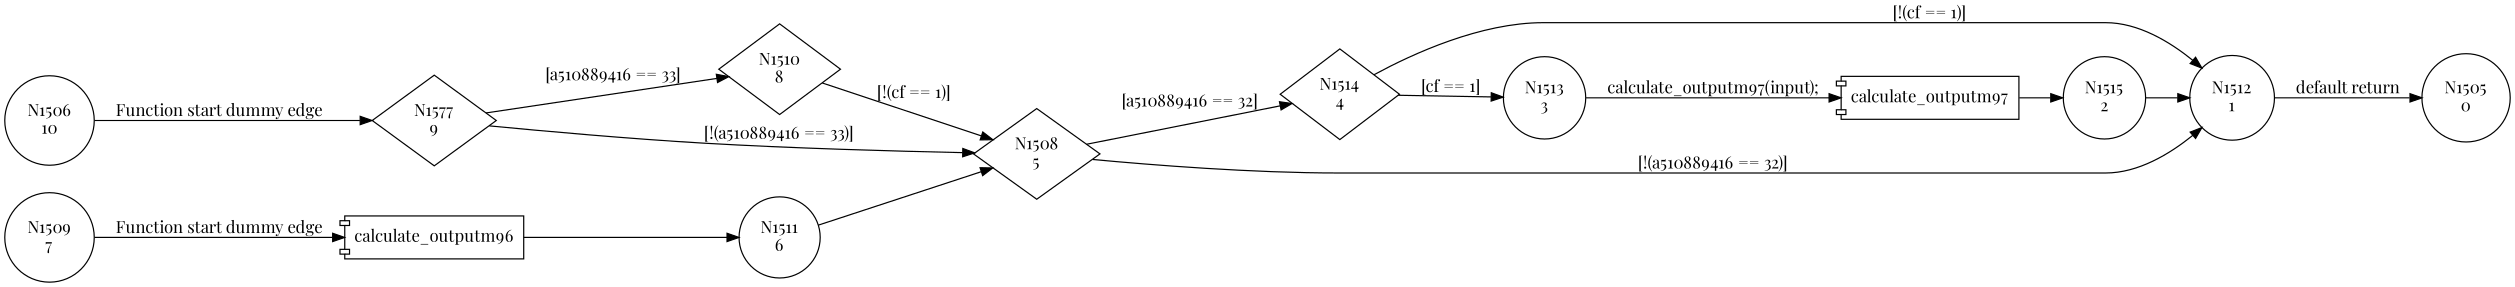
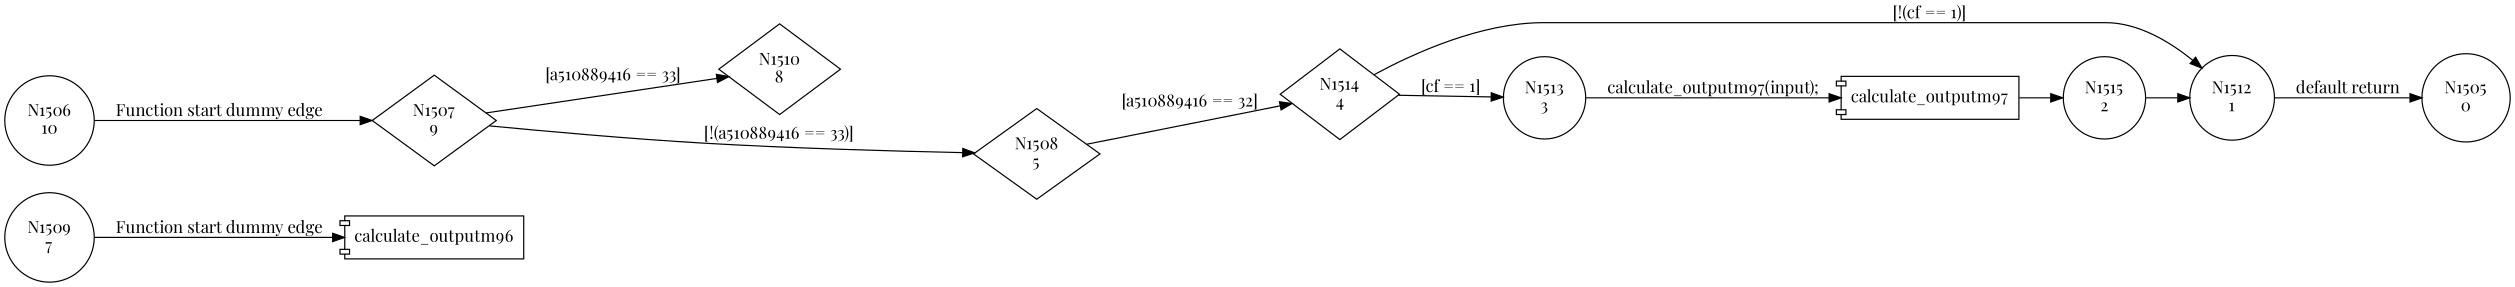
edge "N1510 8" -> "N1508 5": removed, label "[!(cf == 1)]"
node "N1577 9": label "N1577 9" -> "N1507 9"
edge "N1508 5" -> "N1512 1": removed, label "[!(a510889416 == 32)]"
node "N1511 6": removed
